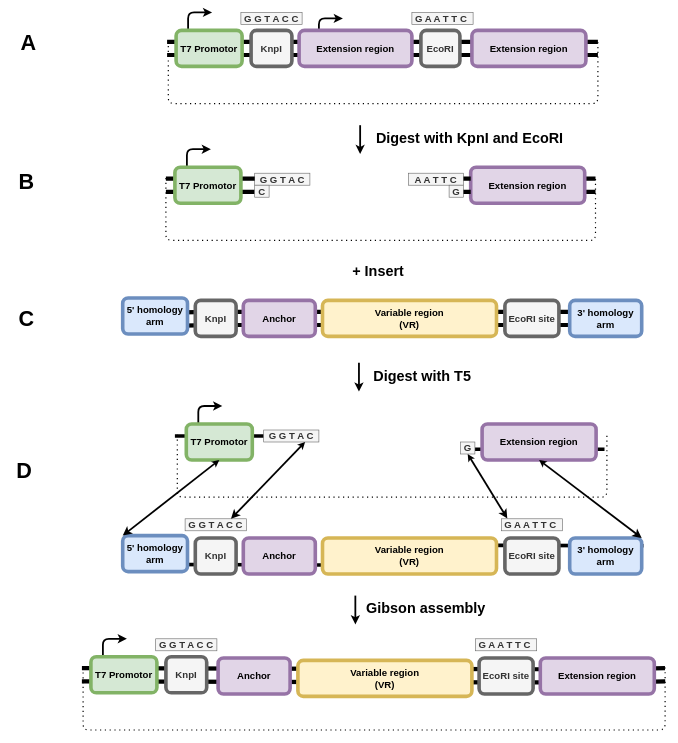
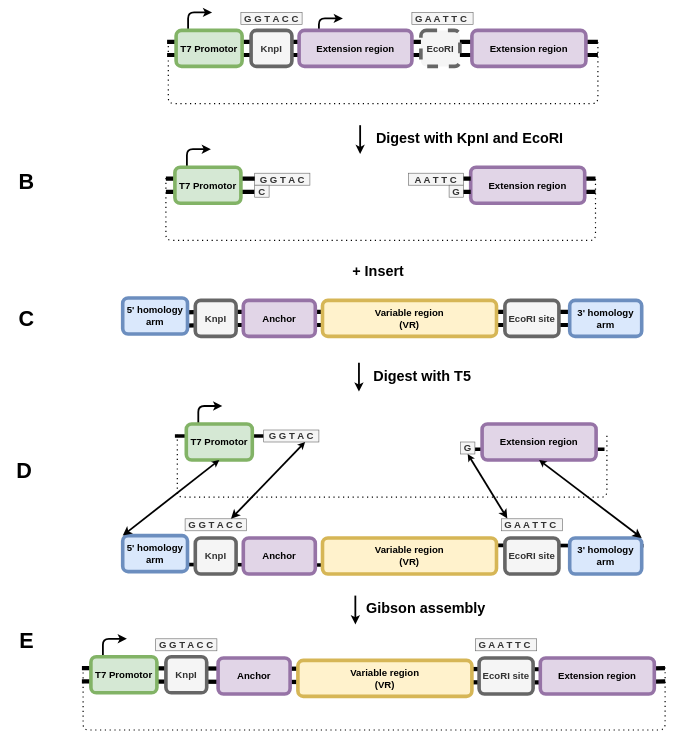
node "A": removed
node "EcoRI": style solid -> dashed
node "E": added
